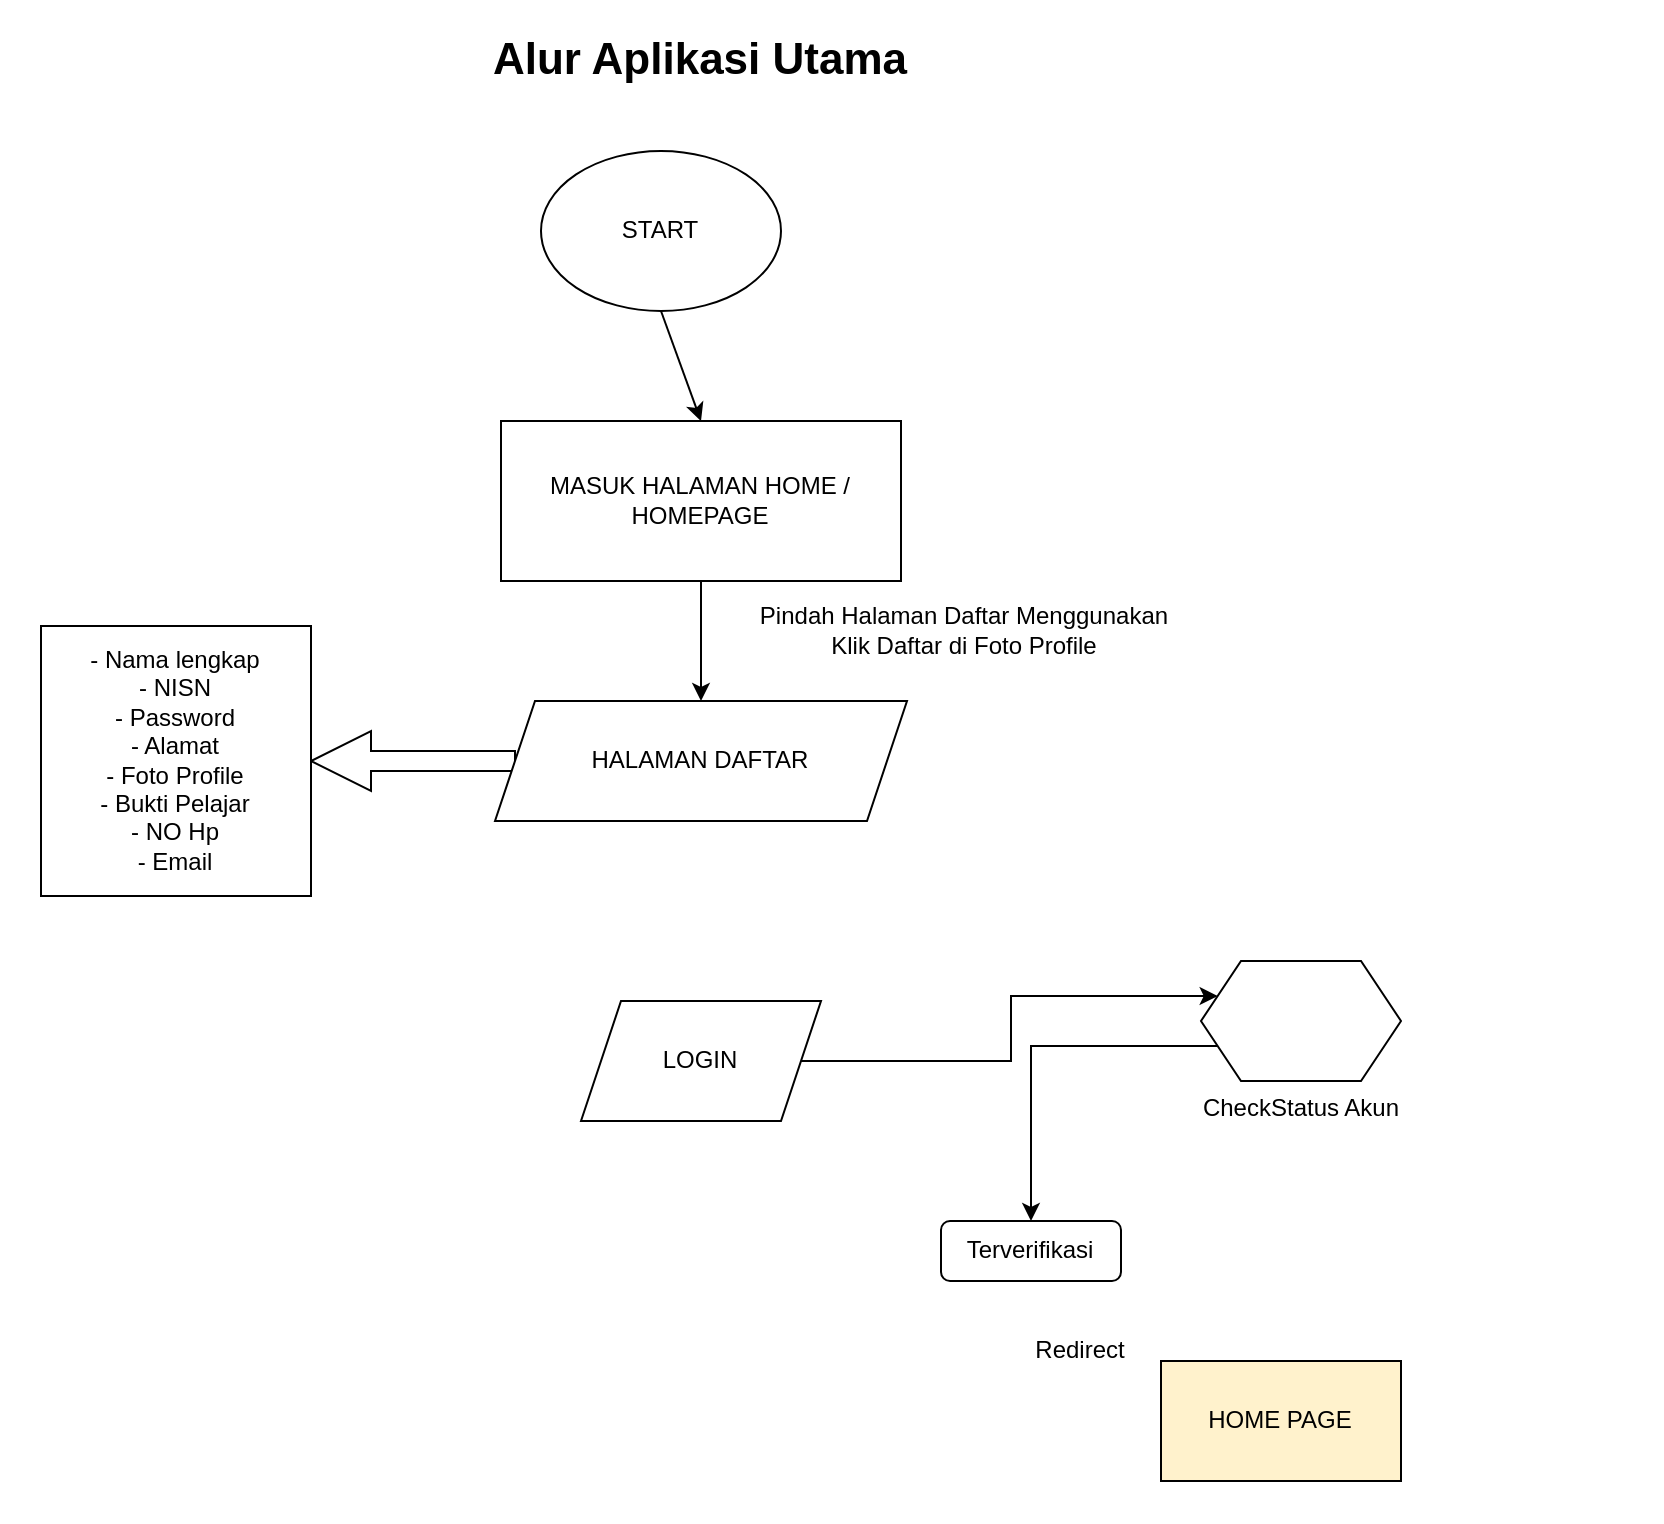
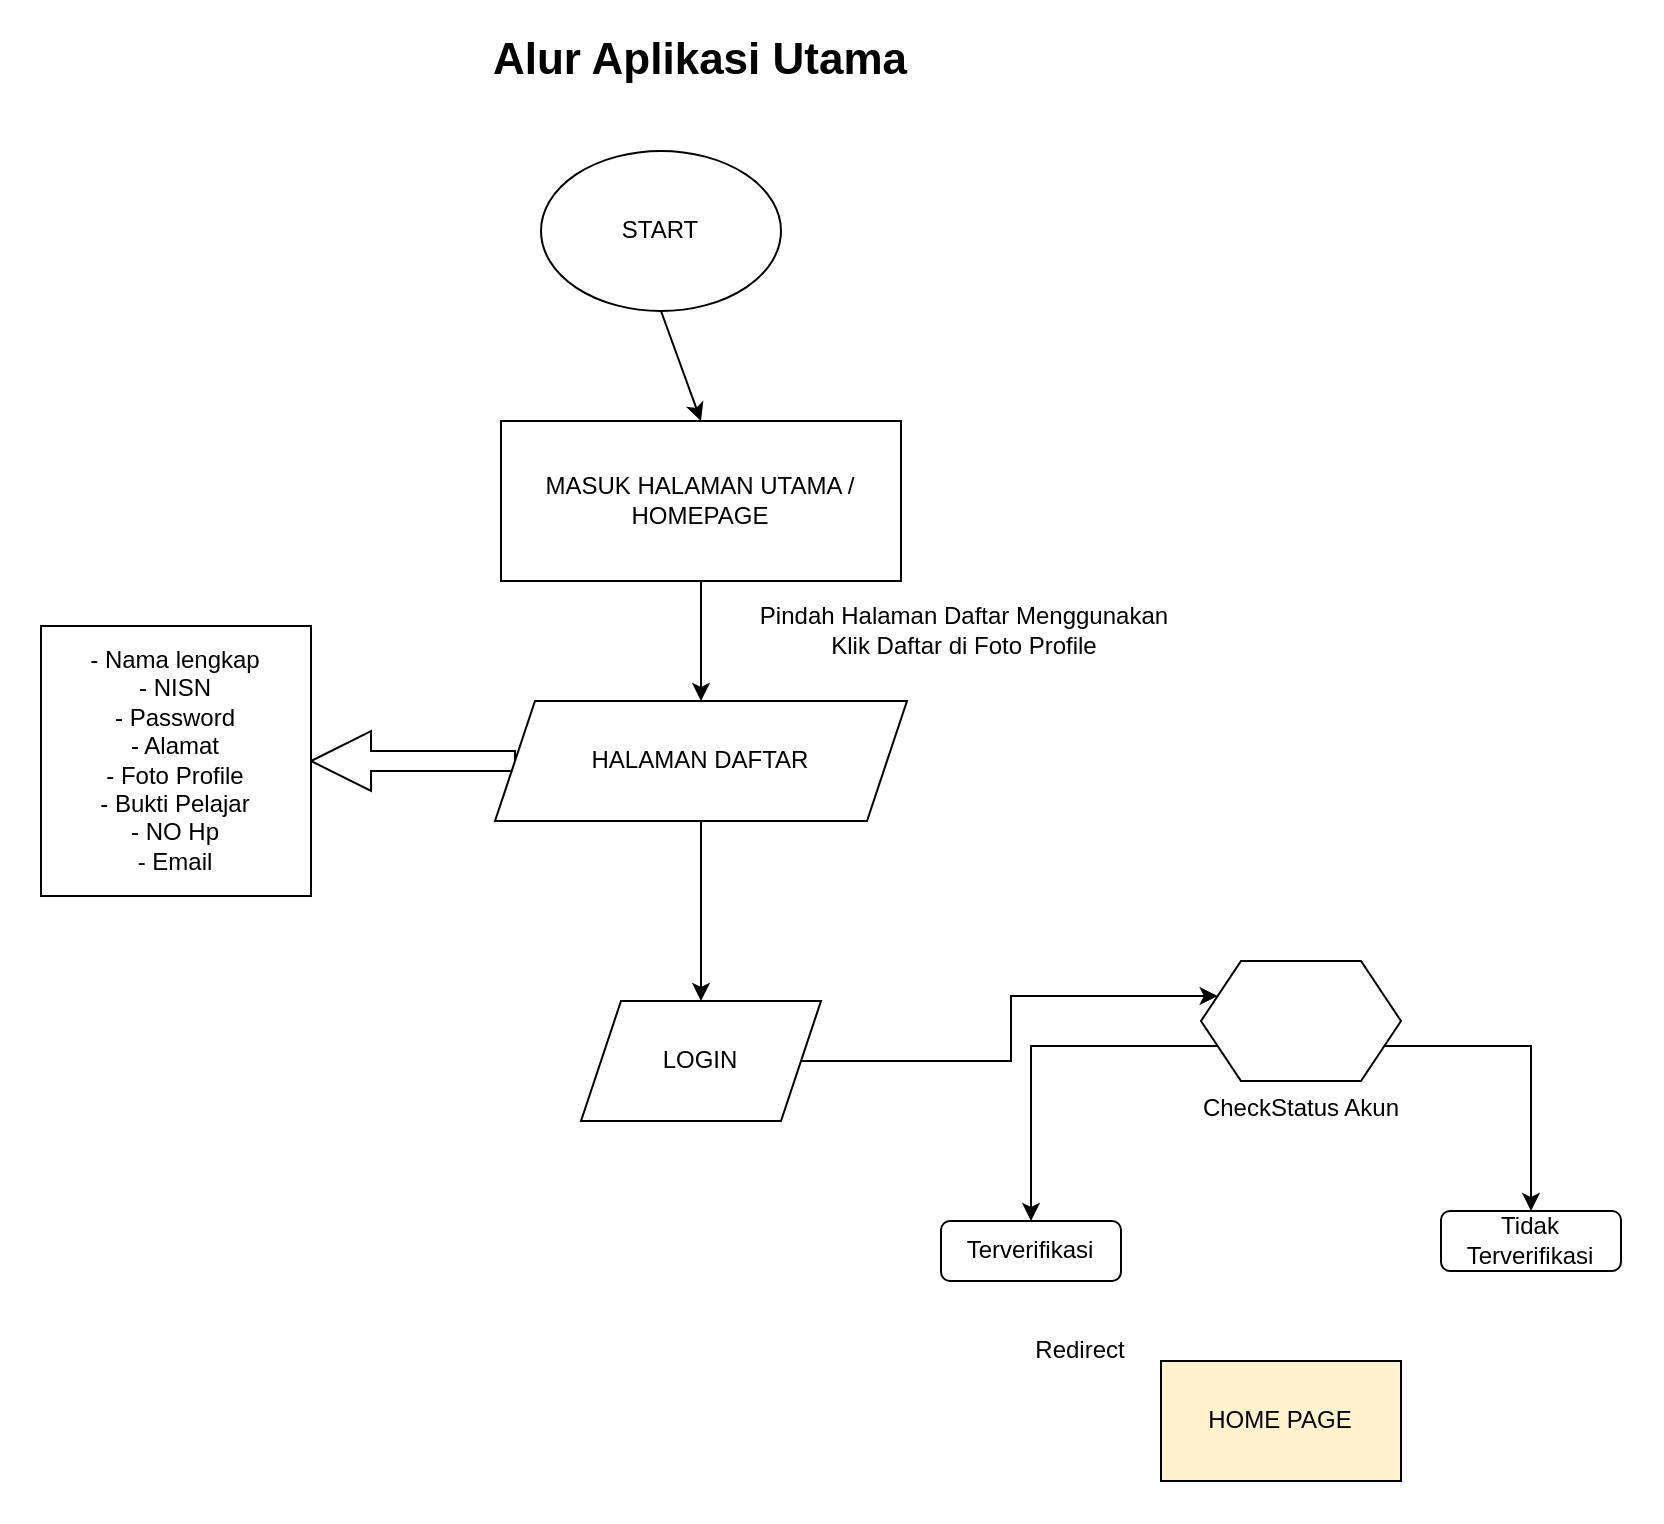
node "MASUK HALAMAN HOME / HOMEPAGE": label "MASUK HALAMAN HOME / HOMEPAGE" -> "MASUK HALAMAN UTAMA / HOMEPAGE"
edge "HALAMAN DAFTAR" -> "LOGIN": added
edge "CheckStatus Akun" -> "Tidak Terverifikasi": added
node "Tidak Terverifikasi": added
